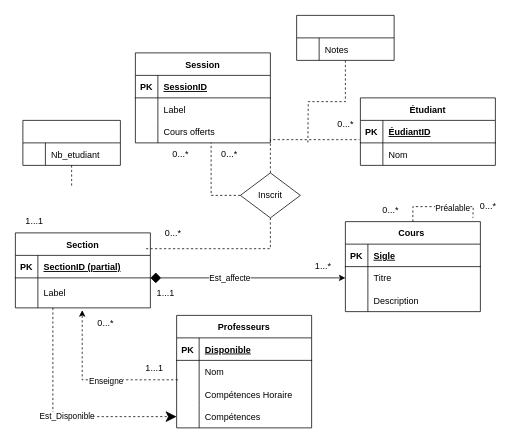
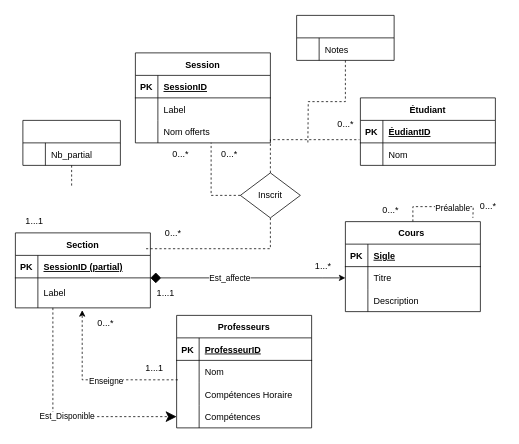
node "Cours offerts": label "Cours offerts" -> "Nom offerts"
node "Nb_etudiant": label "Nb_etudiant" -> "Nb_partial"
node "SectionID (partial)": label "SectionID (partial)" -> "SessionID (partial)"
node "Disponible": label "Disponible" -> "ProfesseurID"
